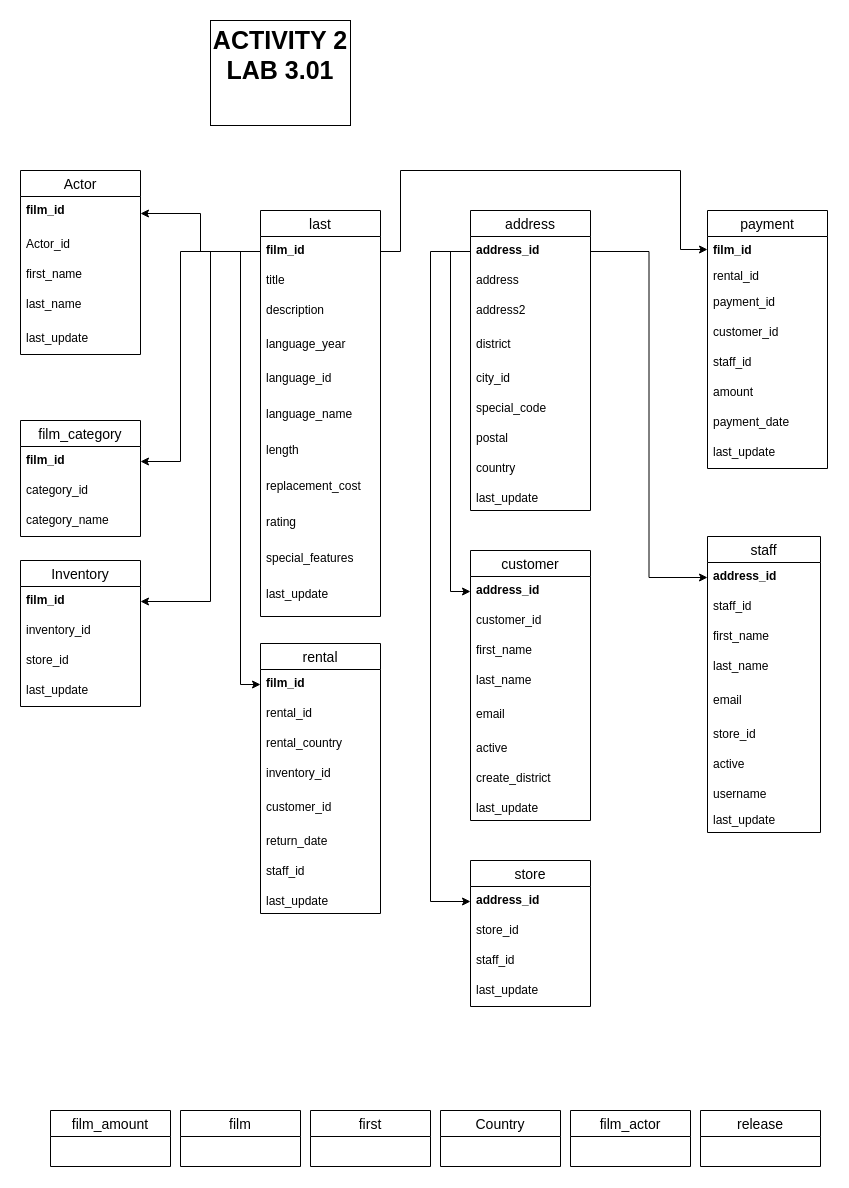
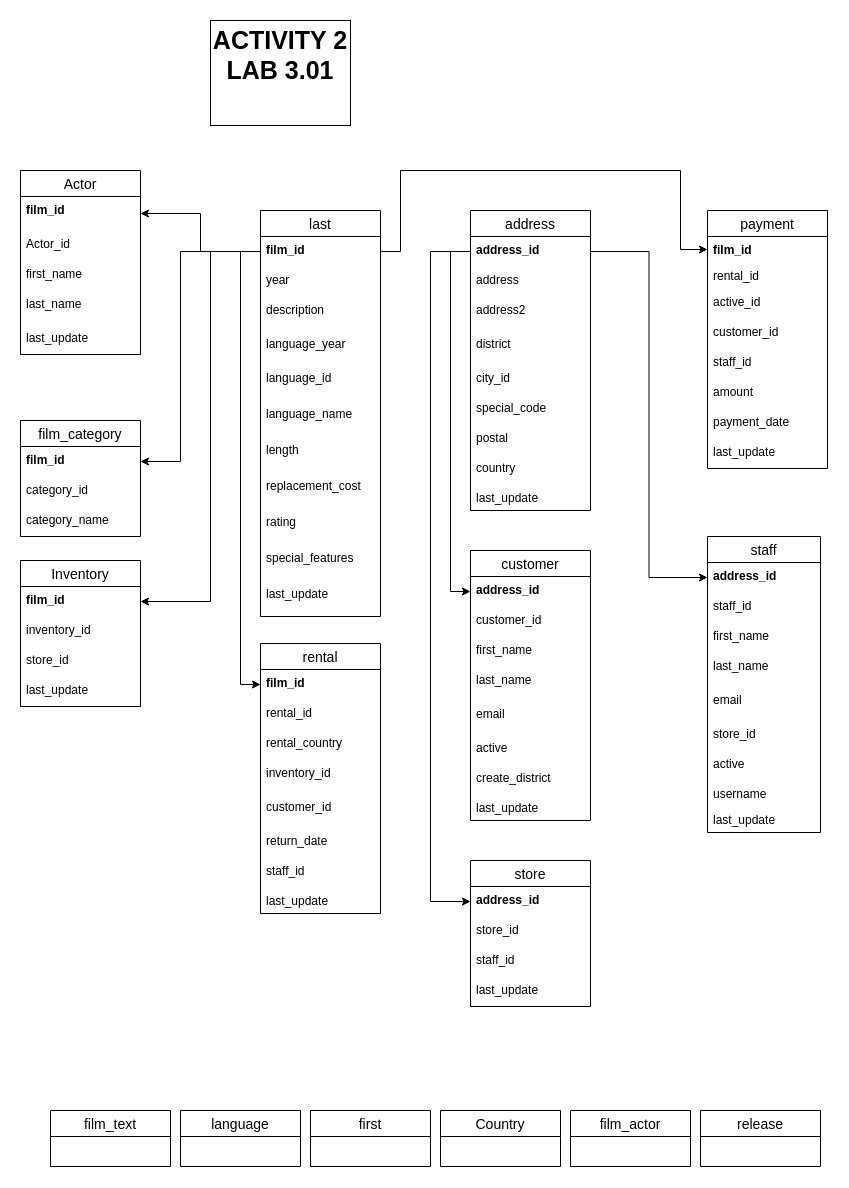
node "title": label "title" -> "year"
node "payment_id": label "payment_id" -> "active_id"
node "film_amount": label "film_amount" -> "film_text"
node "film": label "film" -> "language"
